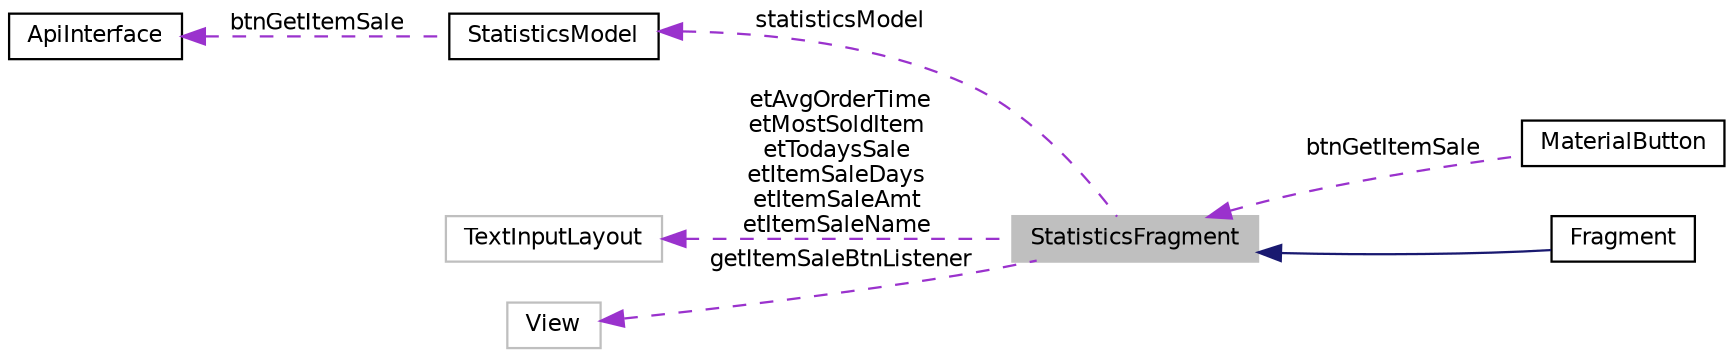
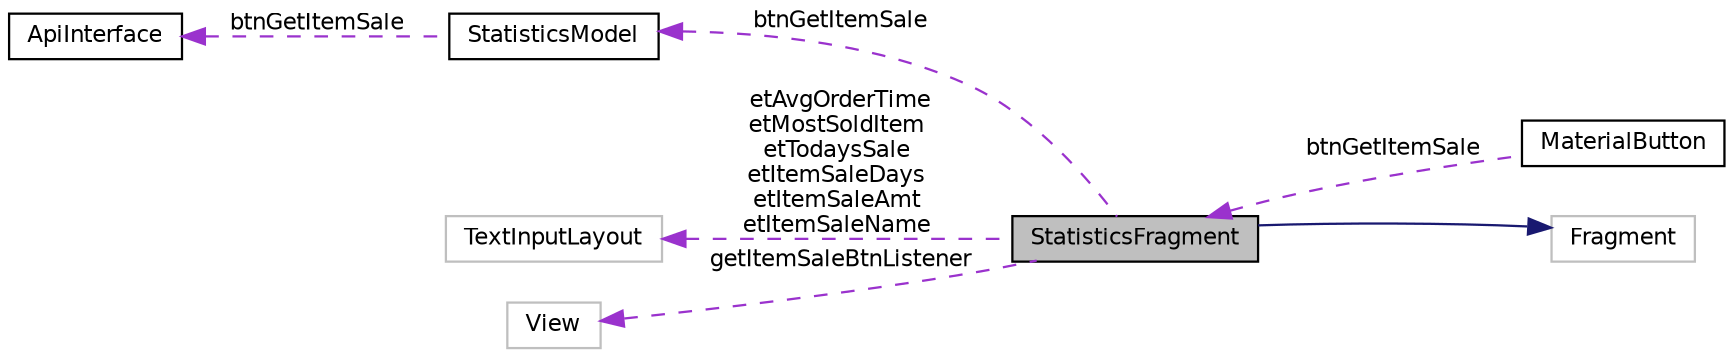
edge "StatisticsFragment" -> "StatisticsModel": label " statisticsModel" -> " btnGetItemSale"
node "StatisticsFragment": color grey75 -> black
node "Fragment": color black -> grey75
edge "Fragment" -> "StatisticsFragment": reversed
